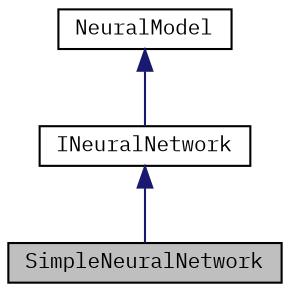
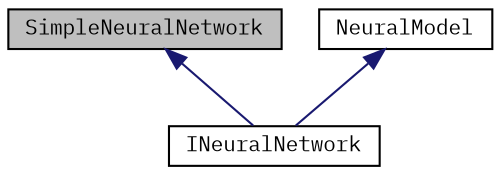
edge "SimpleNeuralNetwork" -> "INeuralNetwork": reversed
